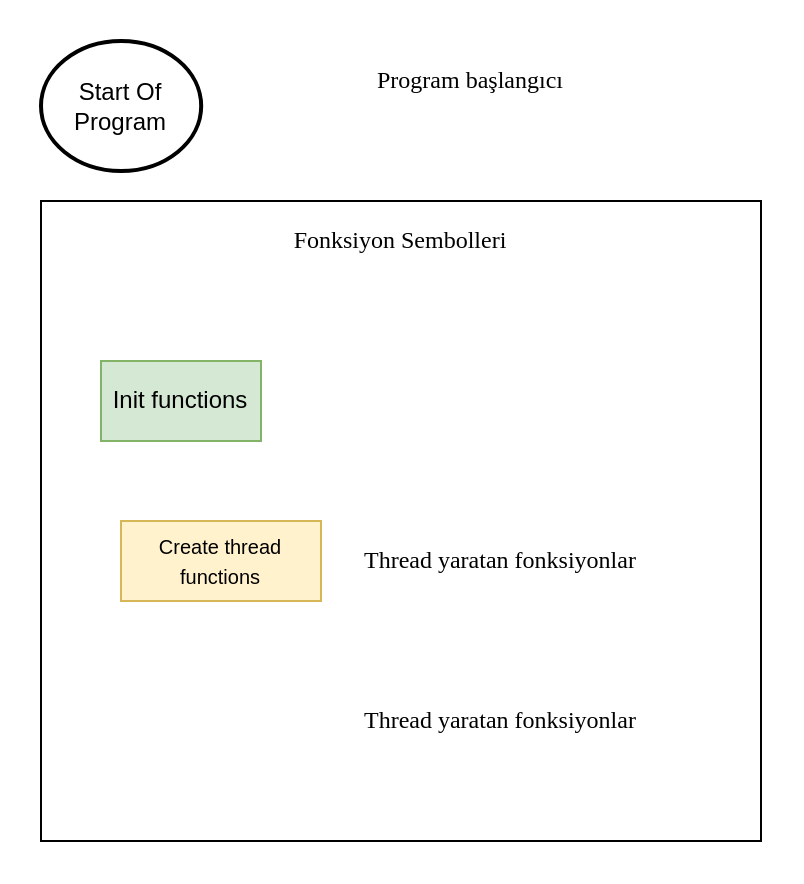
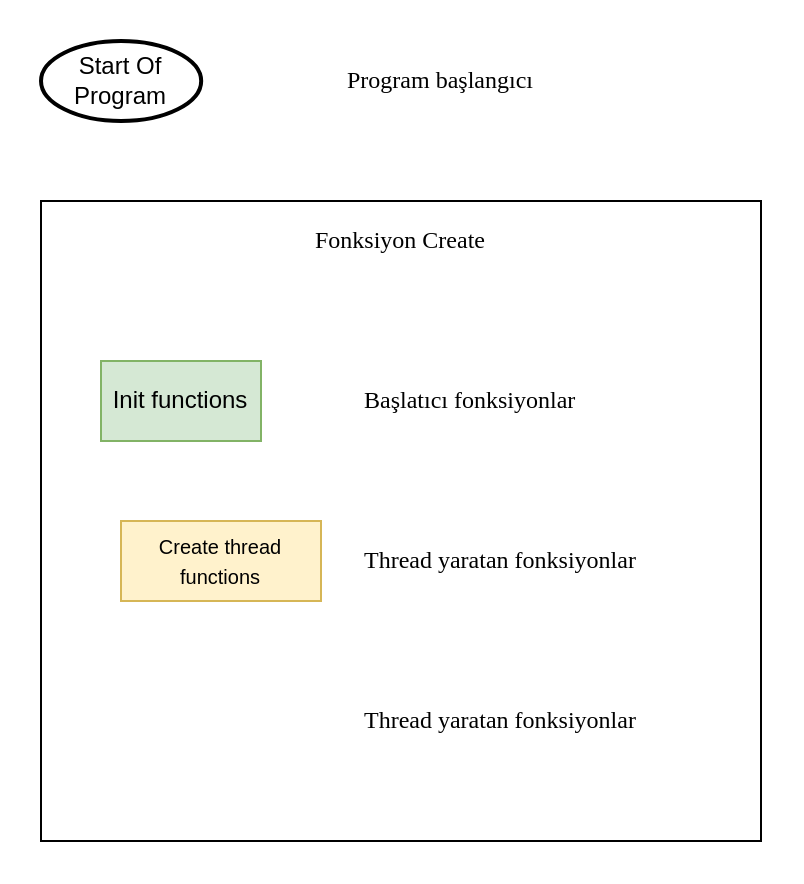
node "Program başlangıcı": moved (471, 81) -> (441, 81)
node "Start Of Program": size 160x130 -> 160x80
node "Fonksiyon Sembolleri": label "Fonksiyon Sembolleri" -> "Fonksiyon Create"
node "Başlatıcı fonksiyonlar": added
